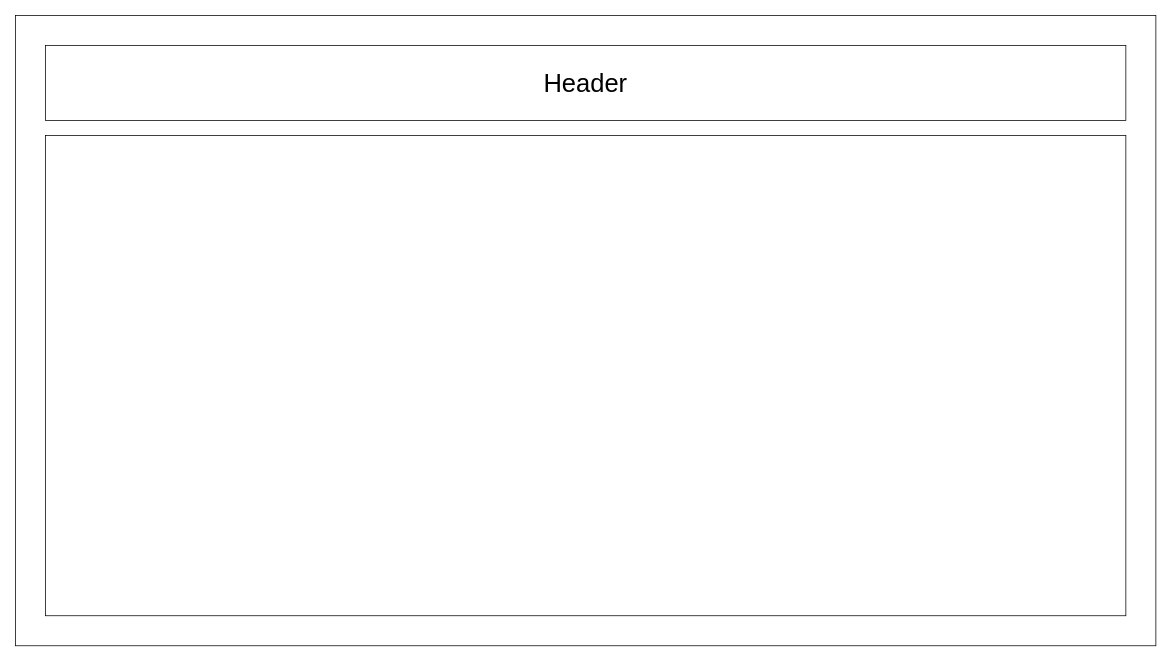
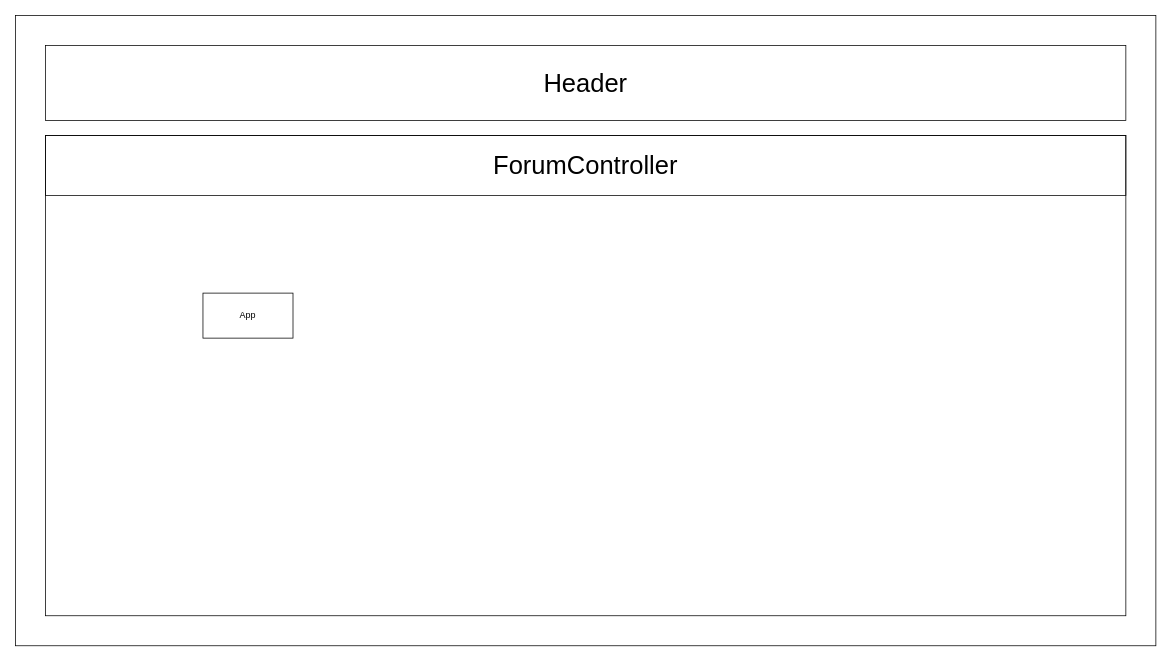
node "ForumController": added
node "App": added
